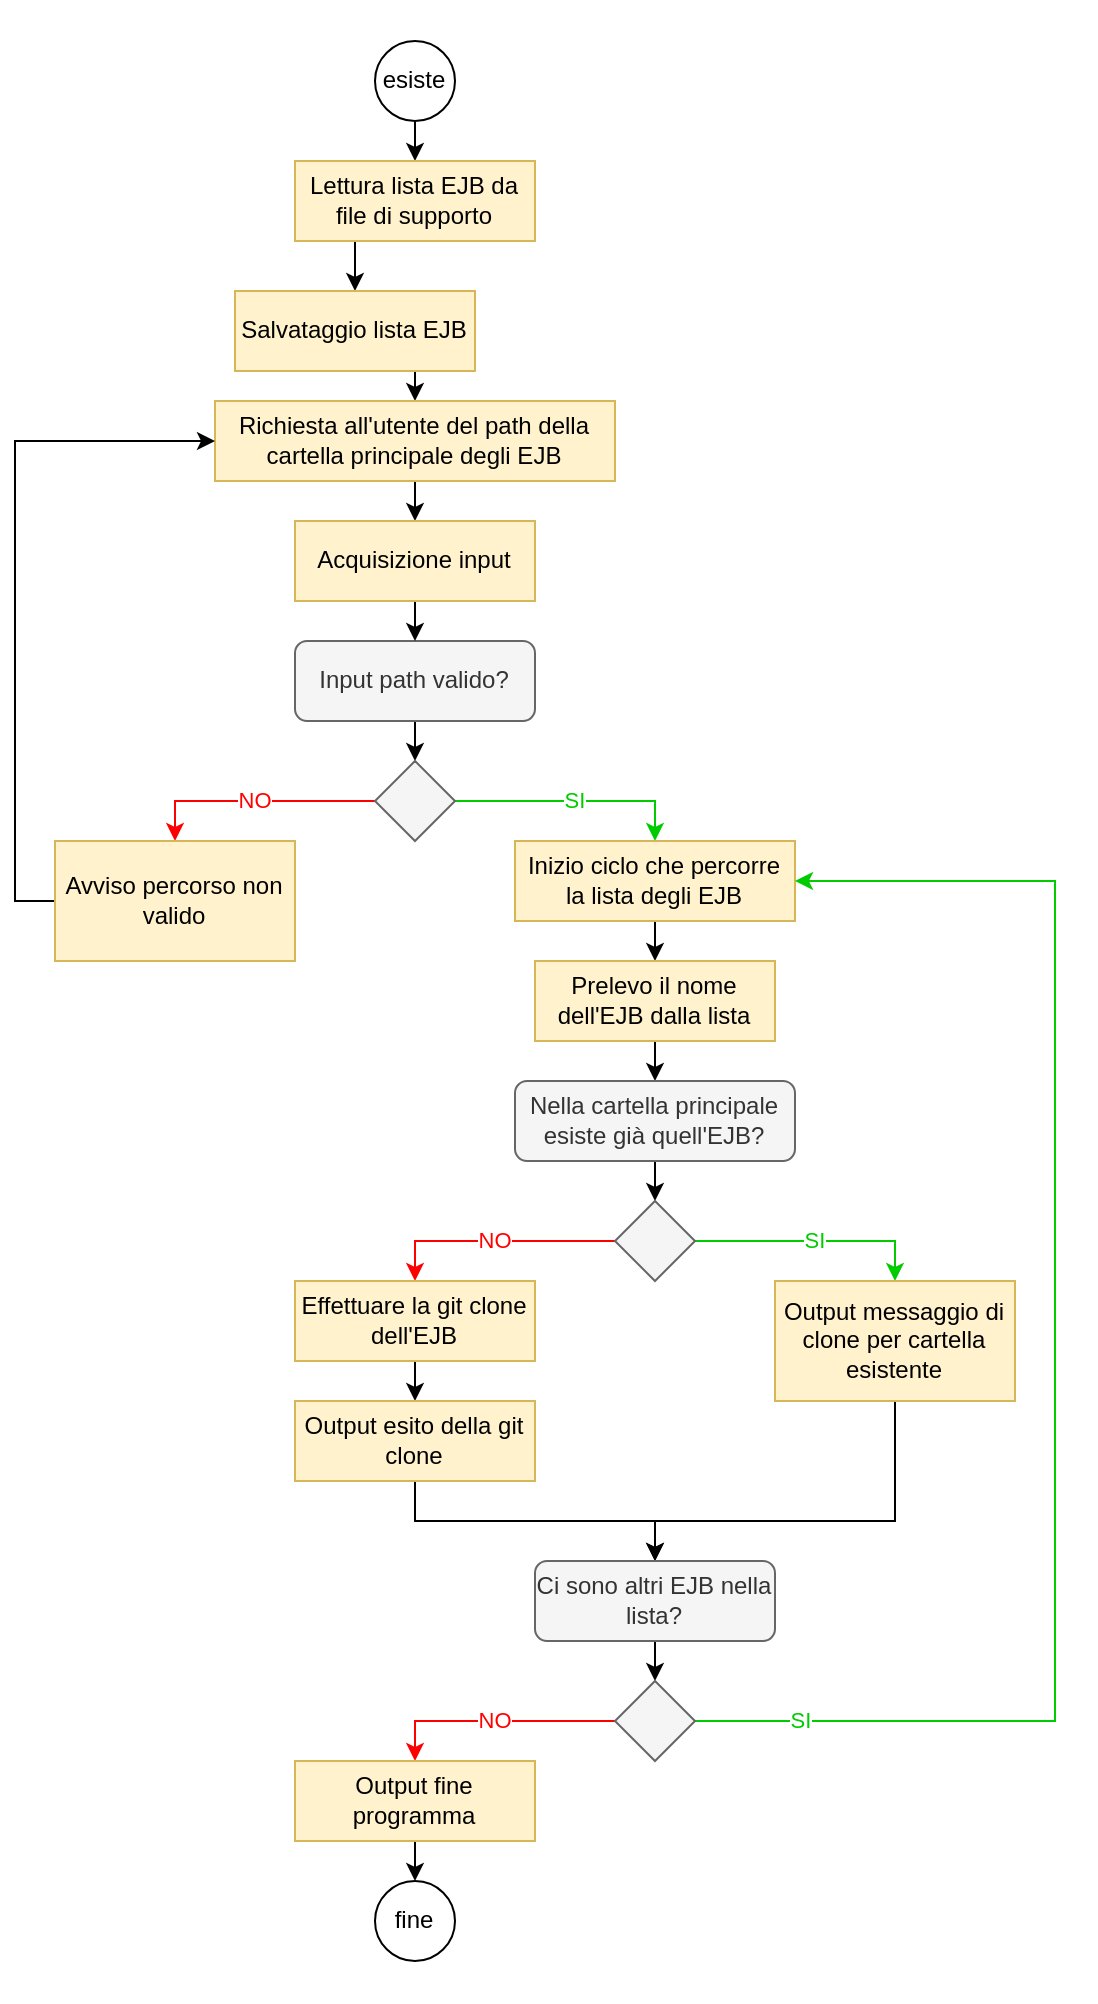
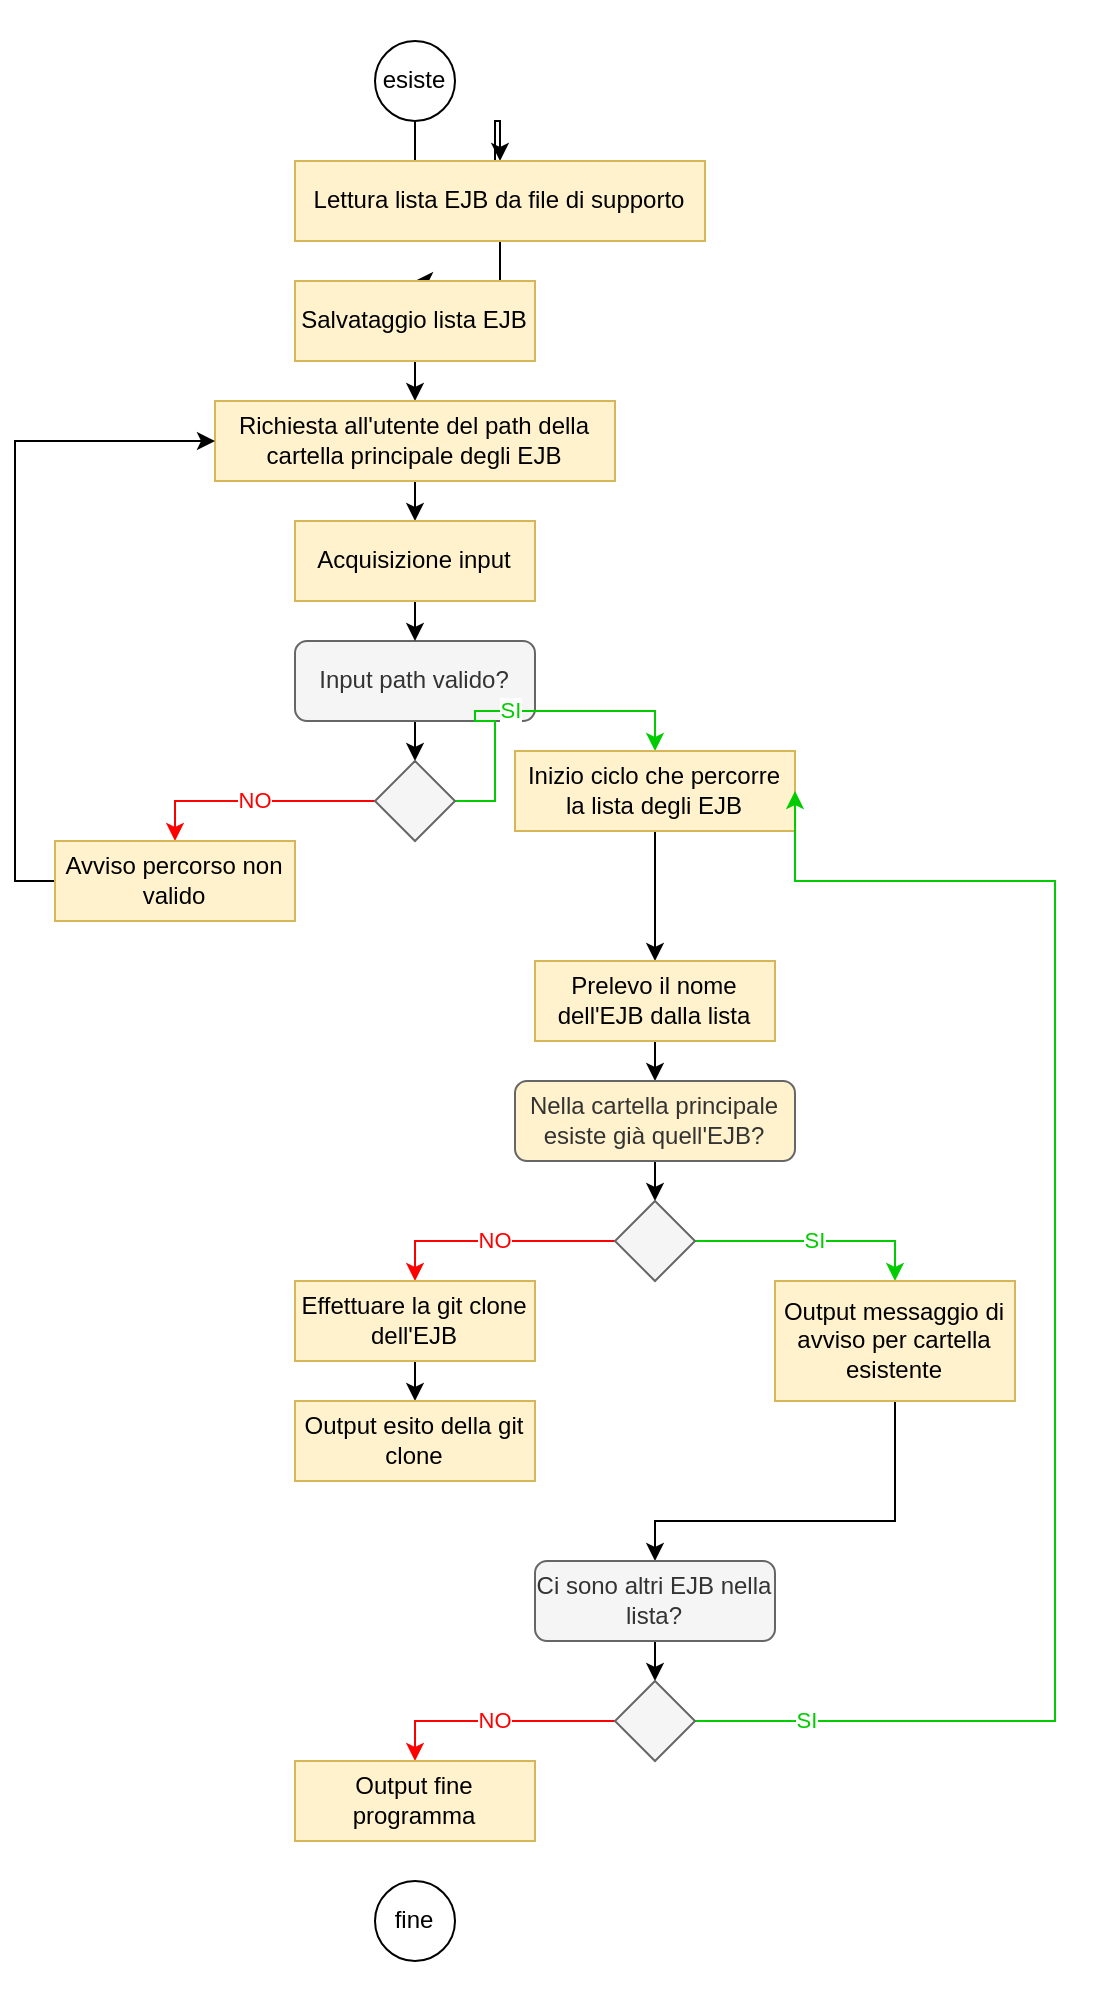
node "Lettura lista EJB da file di supporto": size 240x80 -> 410x80
node "Salvataggio lista EJB": moved (355, 331) -> (415, 321)
node "Inizio ciclo che percorre la lista degli EJB": moved (655, 881) -> (655, 791)
node "Avviso percorso non valido": size 240x120 -> 240x80
node "Nella cartella principale esiste già quell'EJB?": fillcolor #f5f5f5 -> #fff2cc
node "Output messaggio di clone per cartella esistente": label "Output messaggio di clone per cartella esistente" -> "Output messaggio di avviso per cartella esistente"
edge "Output esito della git clone" -> "Ci sono altri EJB nella lista?": removed
edge "Output fine programma" -> "fine": removed
